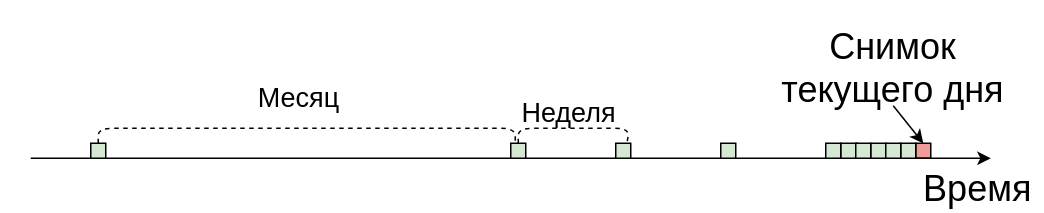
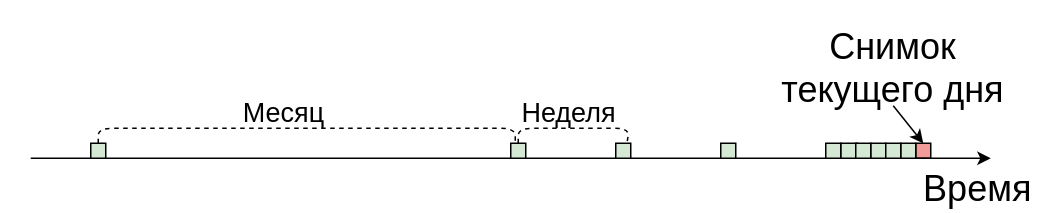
node "Месяц": moved (299, 98) -> (284, 113)
